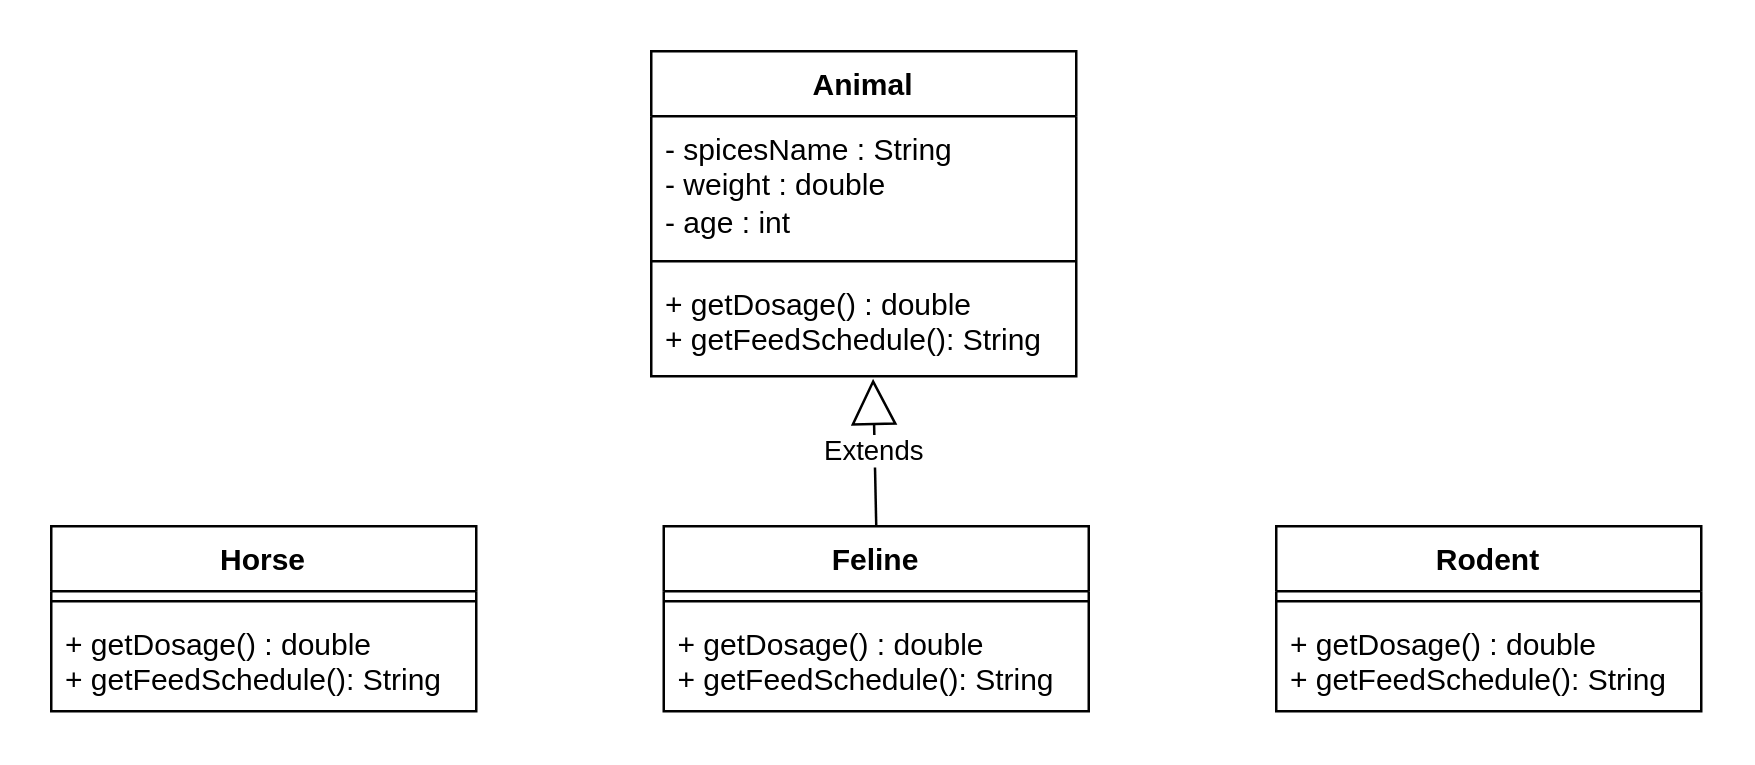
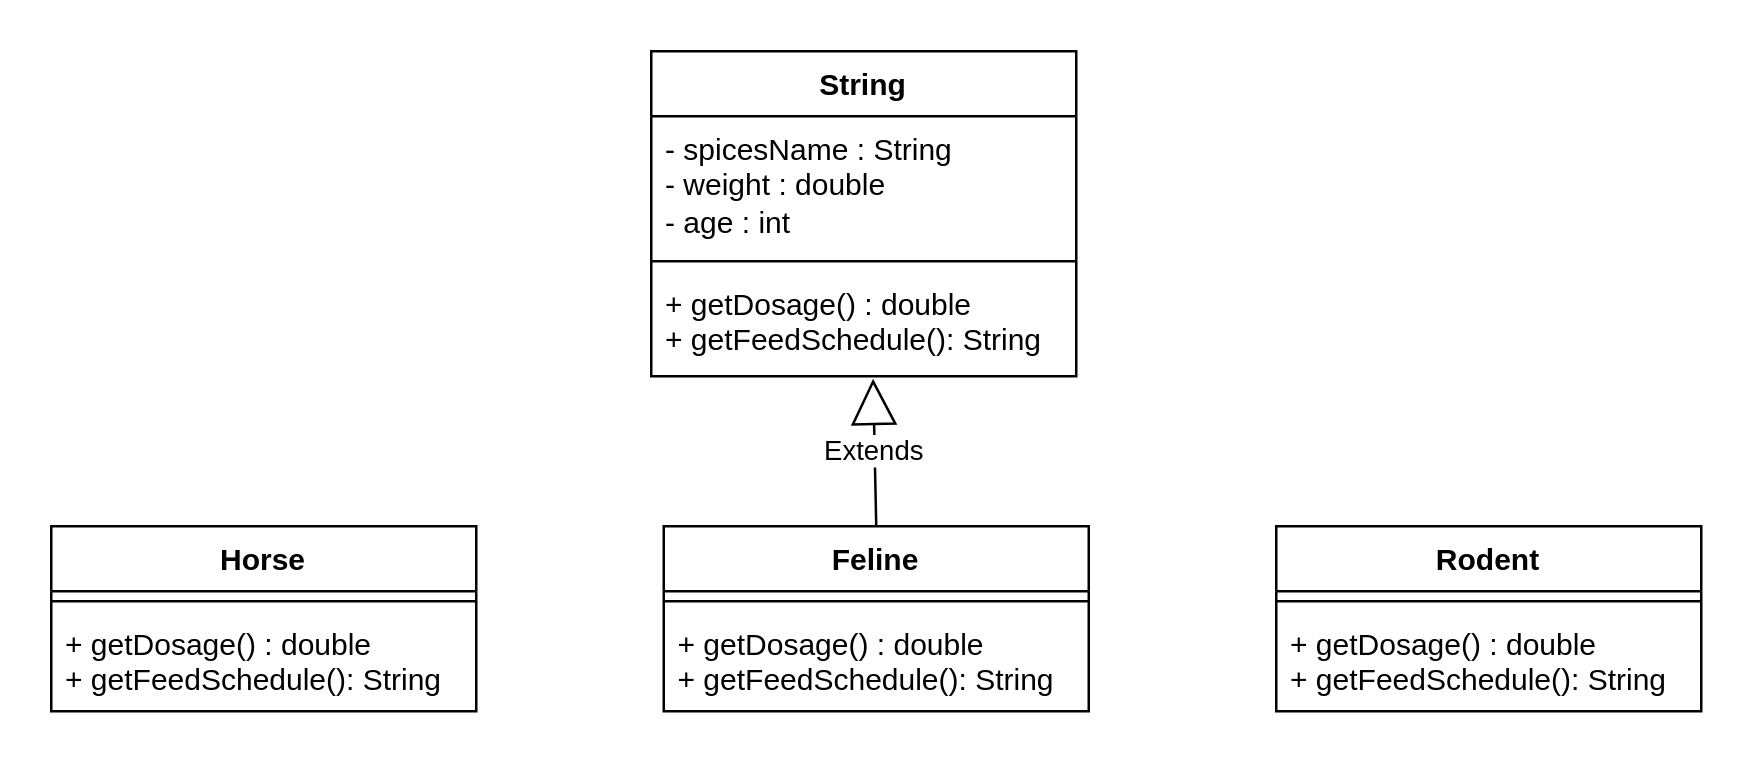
node "Animal": label "Animal" -> "String"
